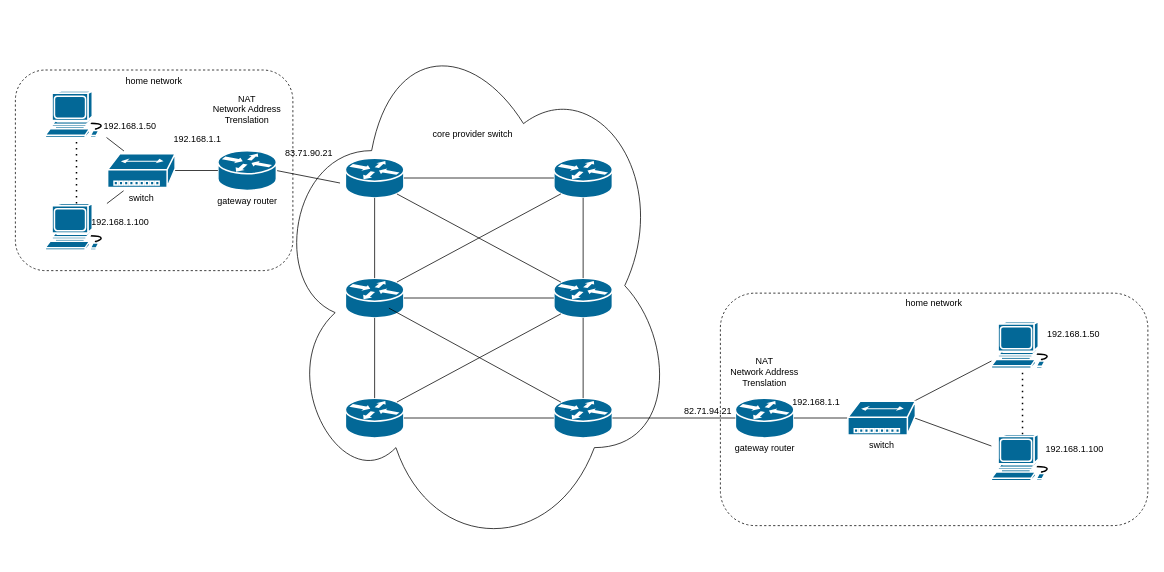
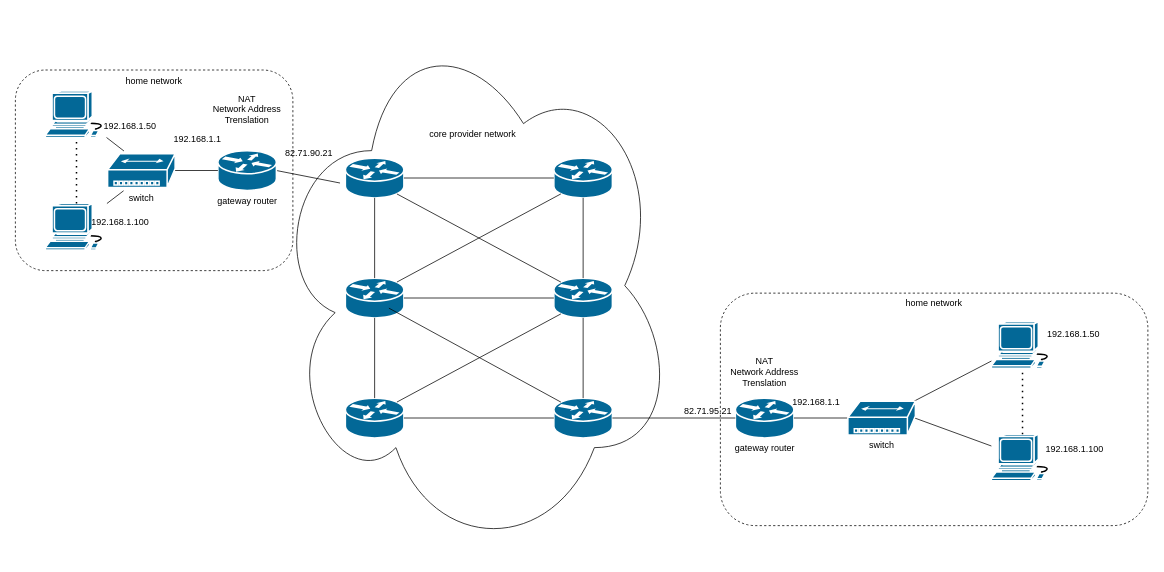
node "core provider switch": label "core provider switch" -> "core provider network"
node "83.71.90.21": label "83.71.90.21" -> "82.71.90.21"
node "82.71.94.21": label "82.71.94.21" -> "82.71.95.21"
